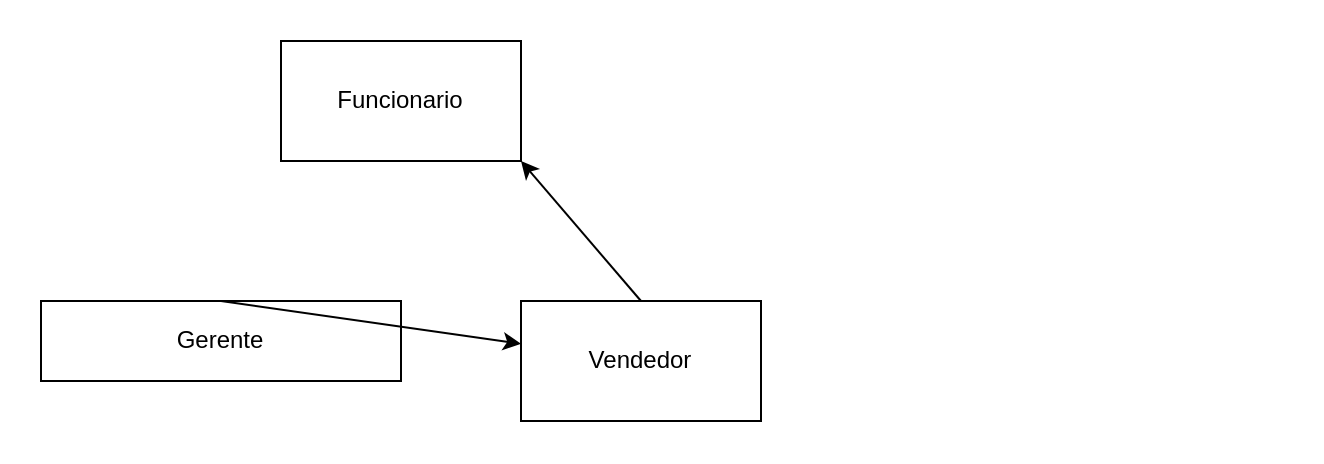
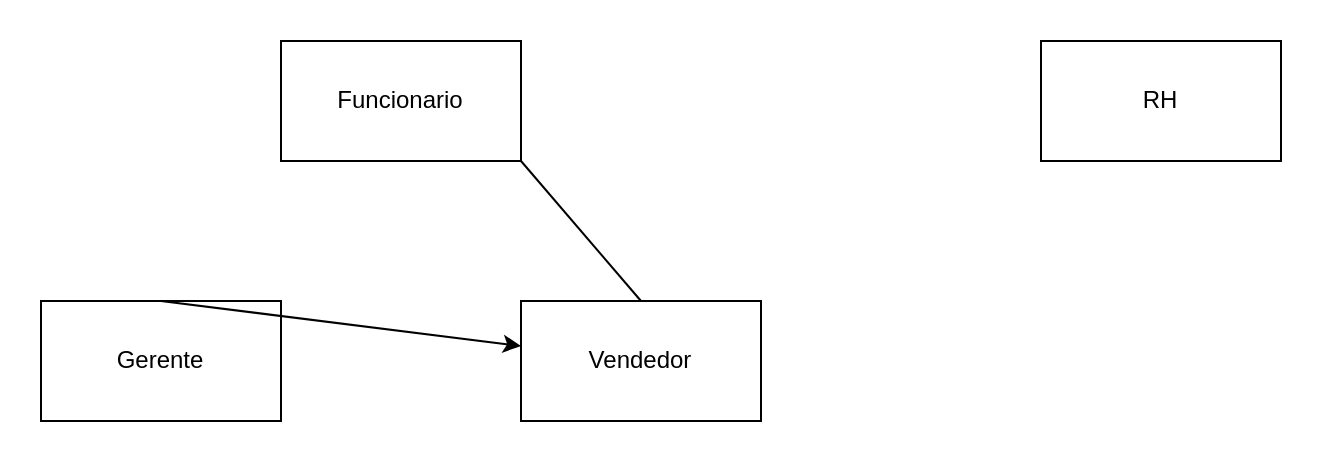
node "RH": added
edge "Vendedor" -> "Funcionario": arrowhead classic -> none
node "Gerente": size 360x80 -> 240x120
